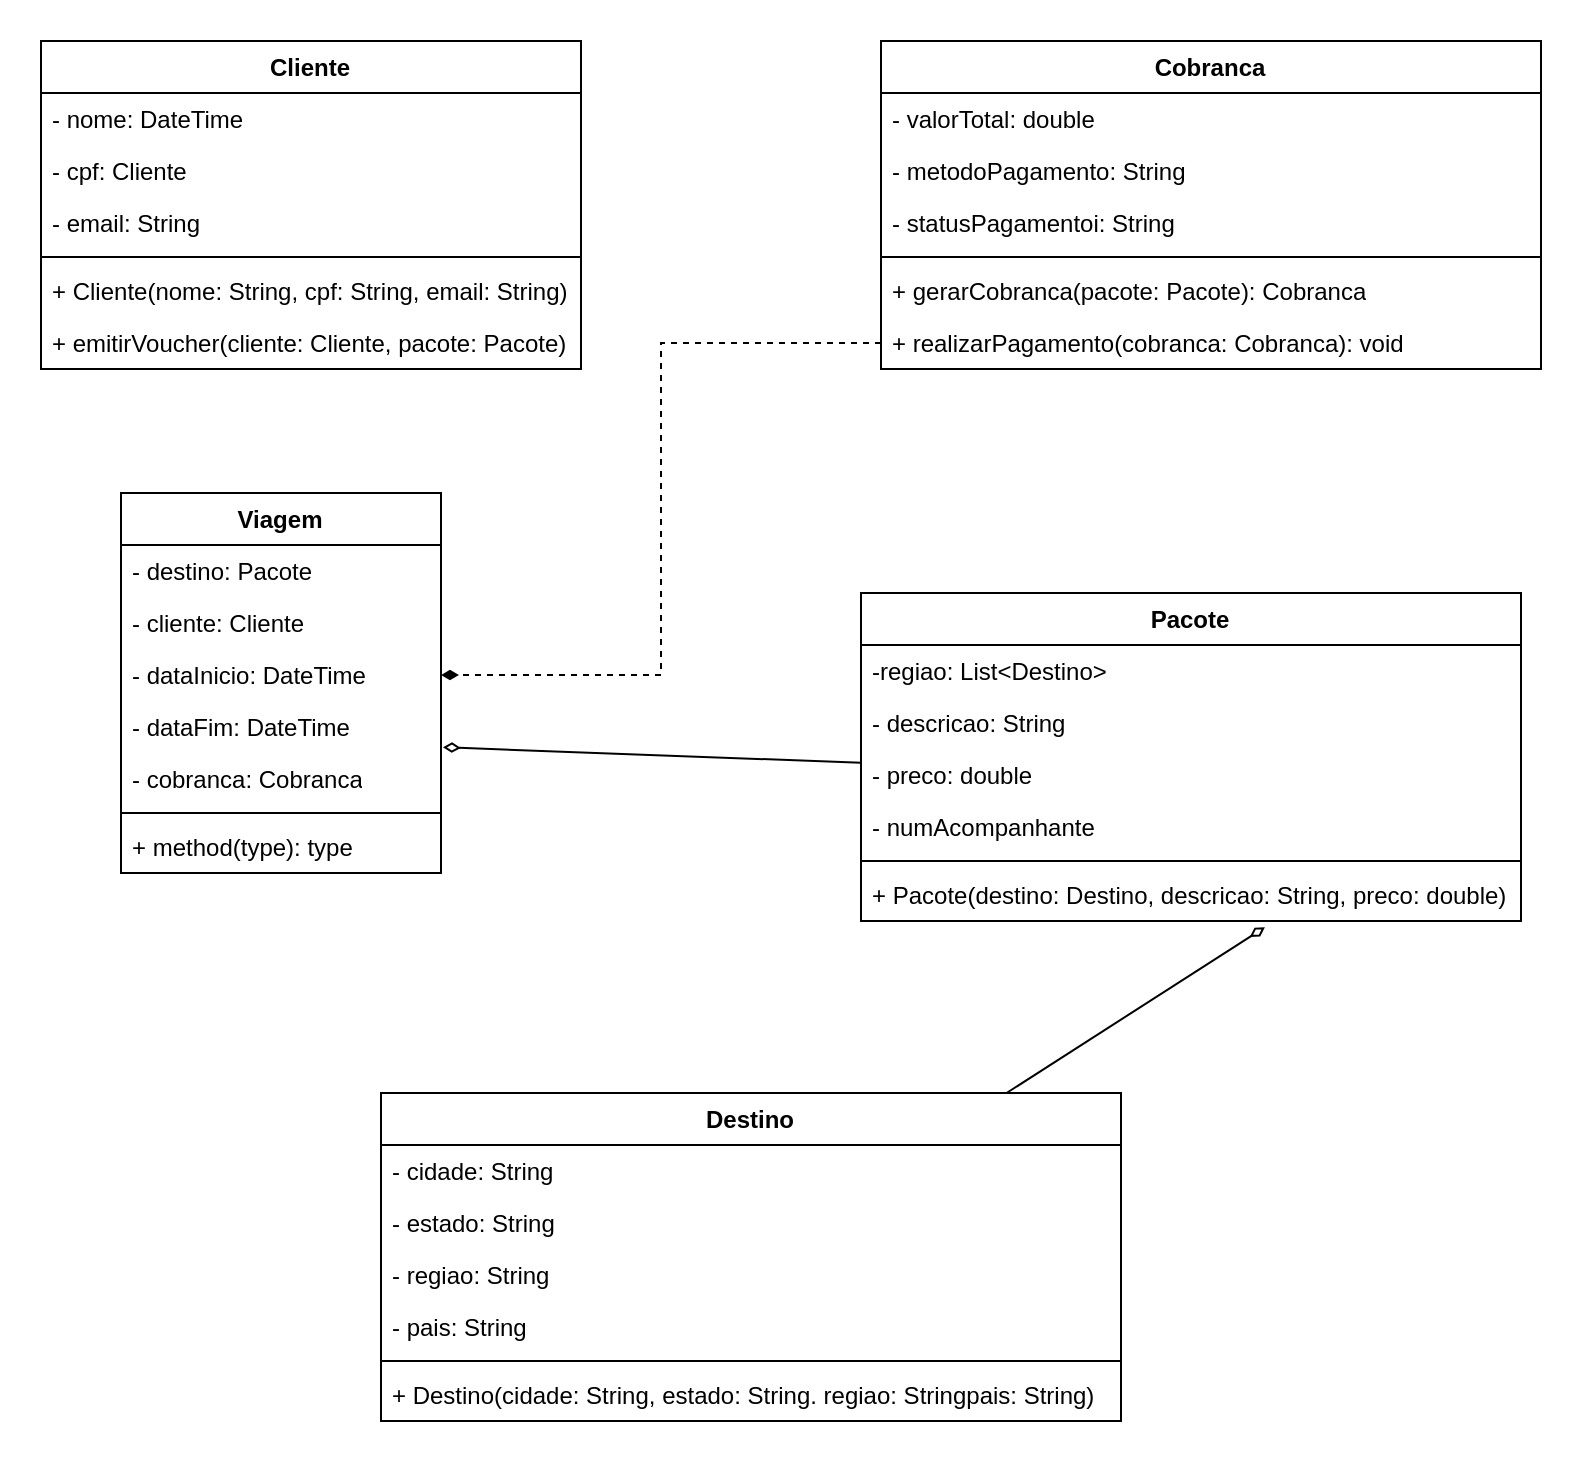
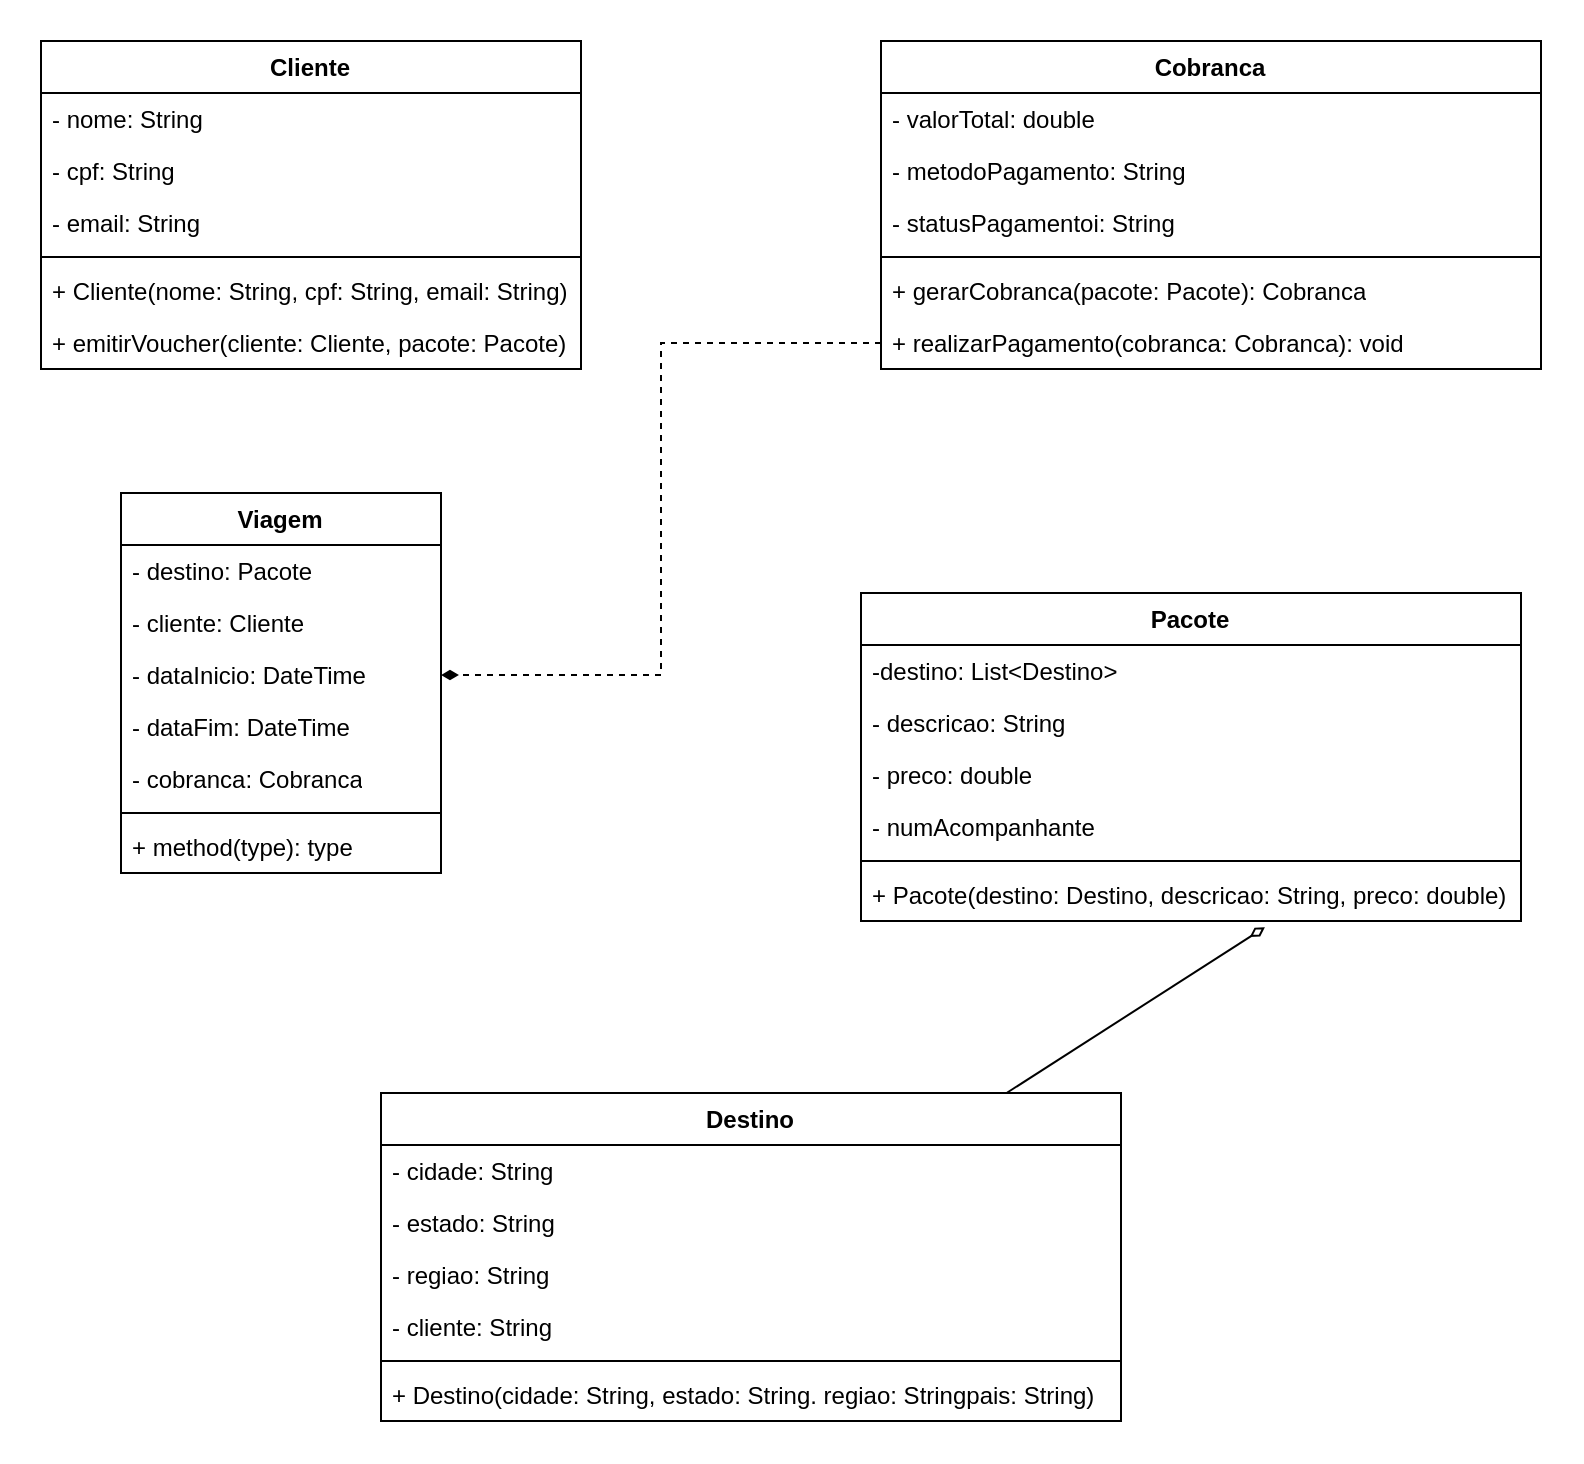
node "- nome: DateTime": label "- nome: DateTime" -> "- nome: String"
node "- cpf: Cliente": label "- cpf: Cliente" -> "- cpf: String"
node "-regiao: List<Destino>": label "-regiao: List<Destino>" -> "-destino: List<Destino>"
edge "- preco: double" -> "- dataFim: DateTime": removed
node "- pais: String": label "- pais: String" -> "- cliente: String"
